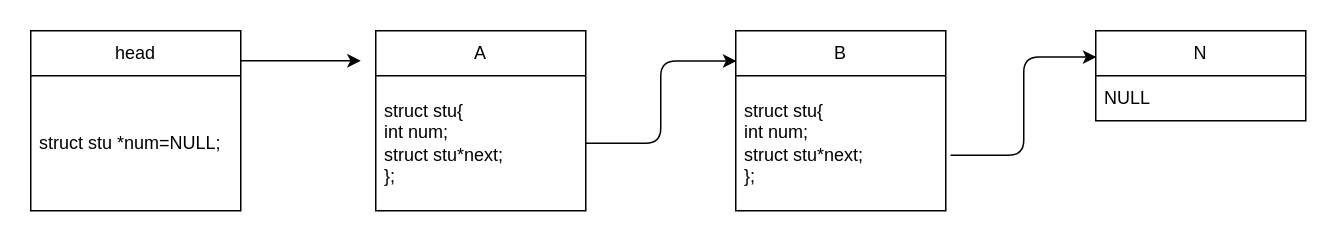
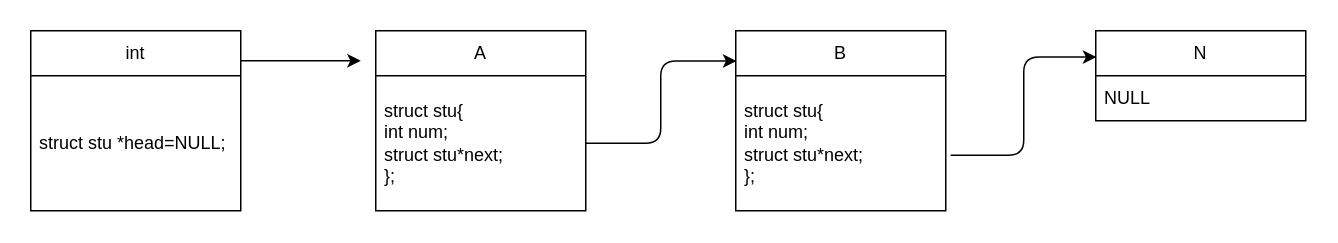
node "head": label "head" -> "int"
node "struct stu *num=NULL;": label "struct stu *num=NULL;" -> "struct stu *head=NULL;"
